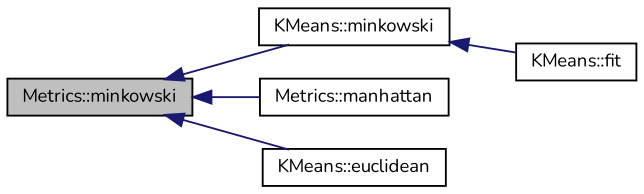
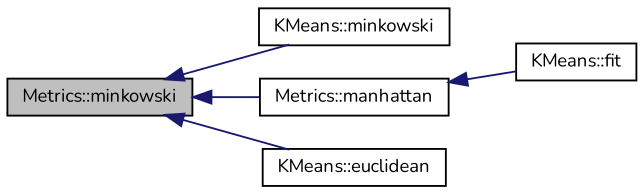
edge "KMeans::fit" -> "KMeans::minkowski": now "KMeans::fit" -> "Metrics::manhattan"
